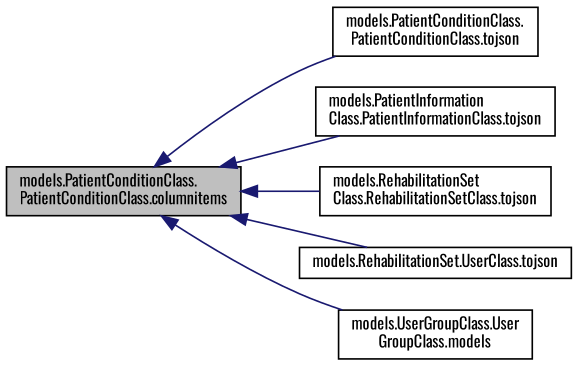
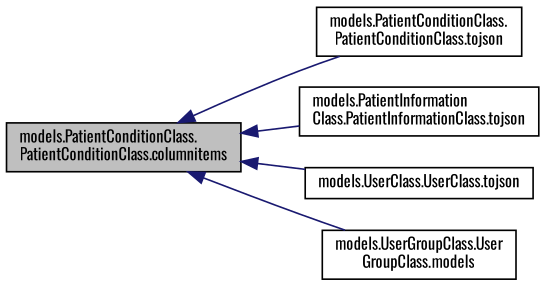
node "models.RehabilitationSet Class.RehabilitationSetClass.tojson": removed
node "models.RehabilitationSet.UserClass.tojson": label "models.RehabilitationSet.UserClass.tojson" -> "models.UserClass.UserClass.tojson"
